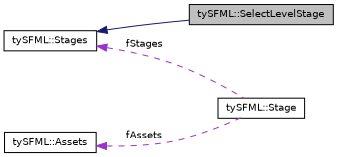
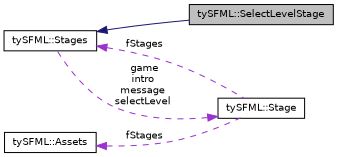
edge "tySFML::Stages" -> "tySFML::Stage": added, label "game intro message selectLevel"
edge "tySFML::Stage" -> "tySFML::Assets": label " fAssets" -> " fStages"
